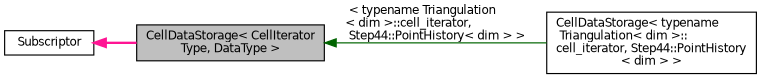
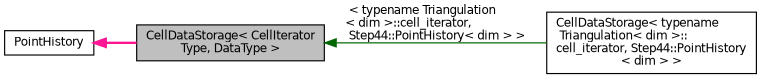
node "Subscriptor": label "Subscriptor" -> "PointHistory"
